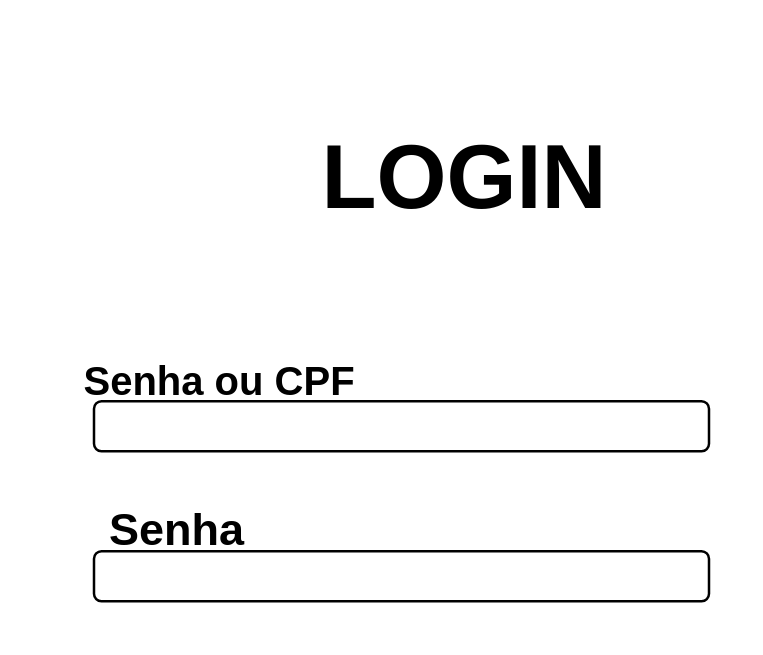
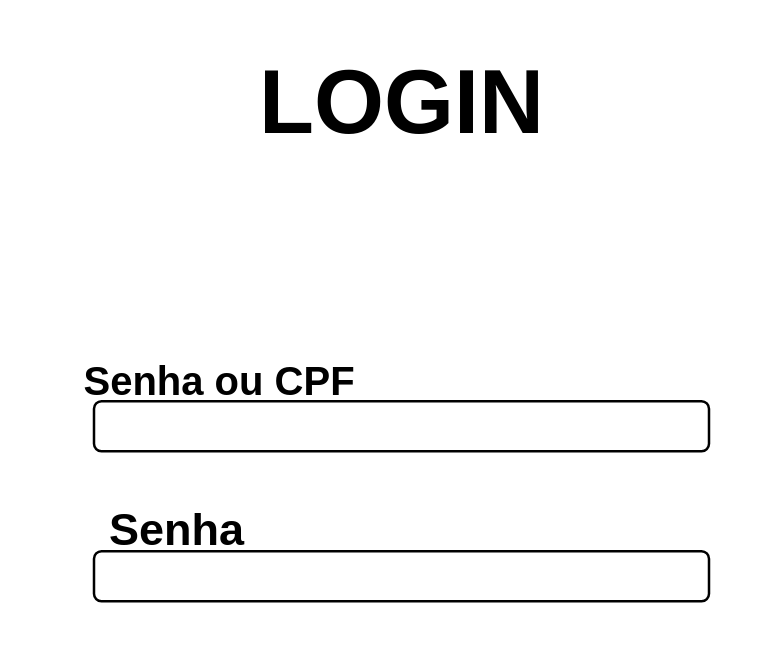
node "LOGIN": moved (464, 176) -> (401, 101)
